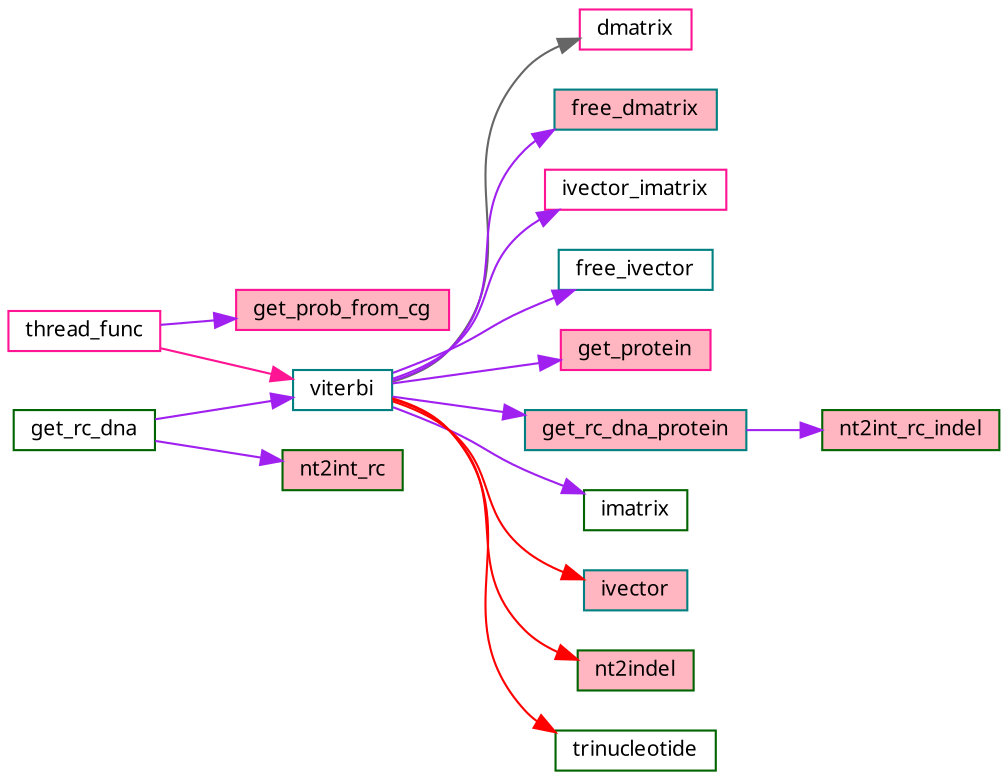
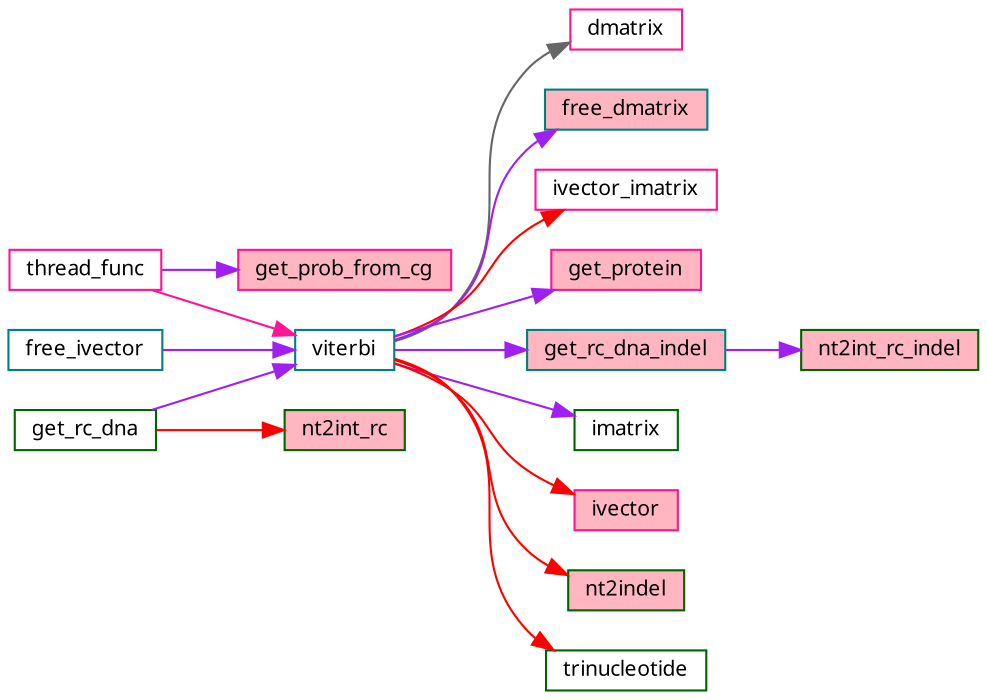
edge "viterbi" -> "ivector_imatrix": color purple -> red
edge "viterbi" -> "free_ivector": reversed
node "get_rc_dna_protein": label "get_rc_dna_protein" -> "get_rc_dna_indel"
edge "get_rc_dna" -> "nt2int_rc": color purple -> red
node "ivector": color teal -> deeppink
